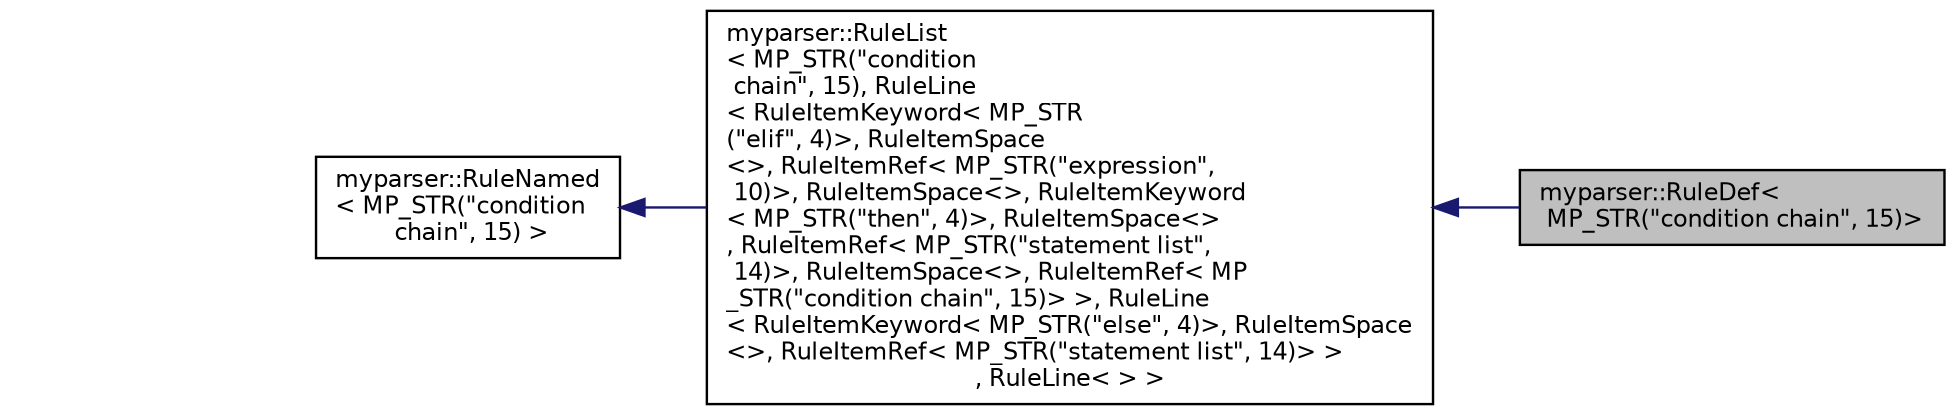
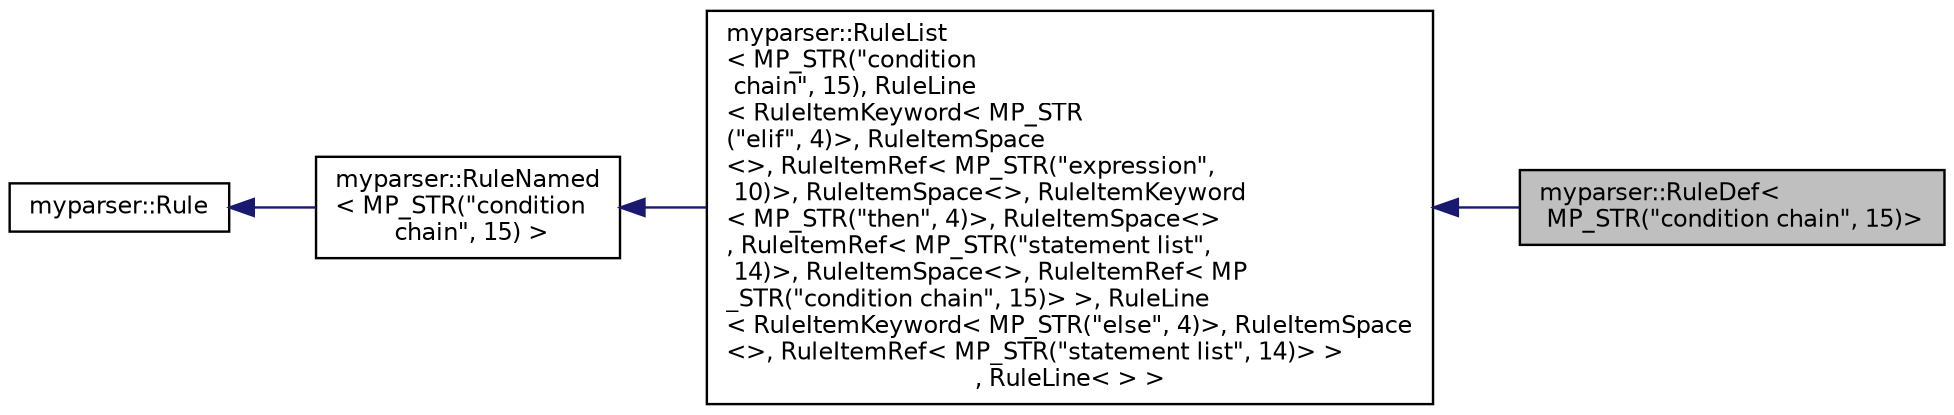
node "myparser::Rule": added
